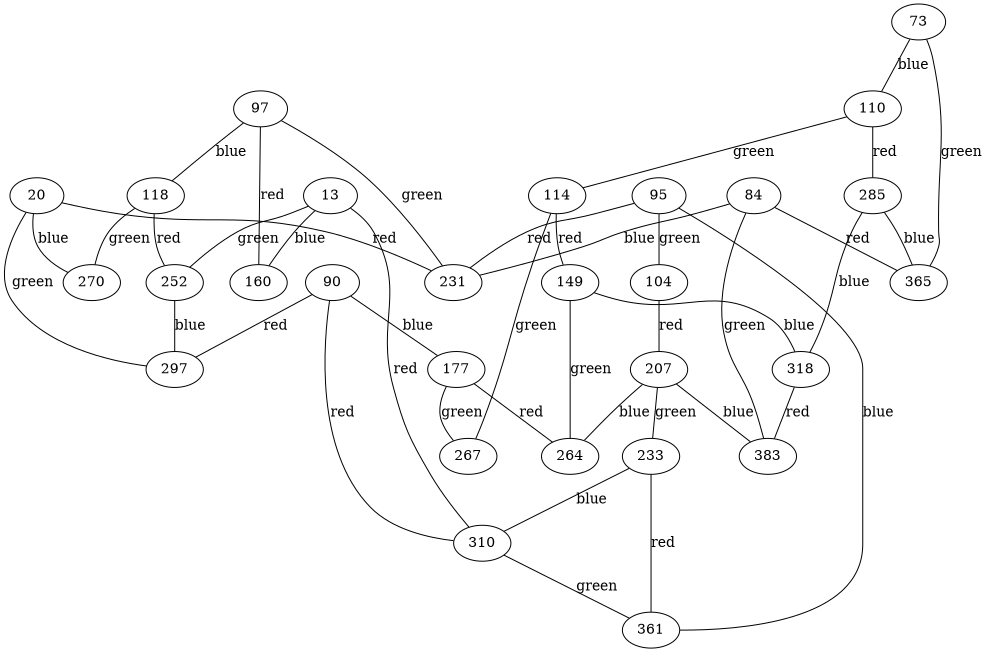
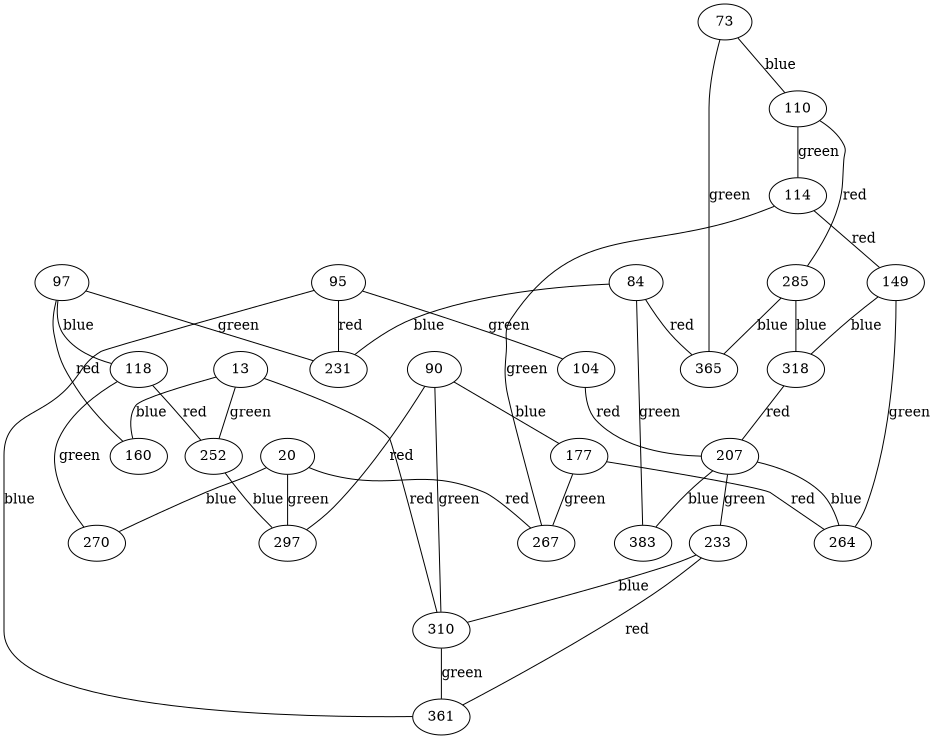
edge "20" -- "231": now "20" -- "267"
edge "90" -- "310": label "red" -> "green"
edge "318" -- "383": now "318" -- "207"
